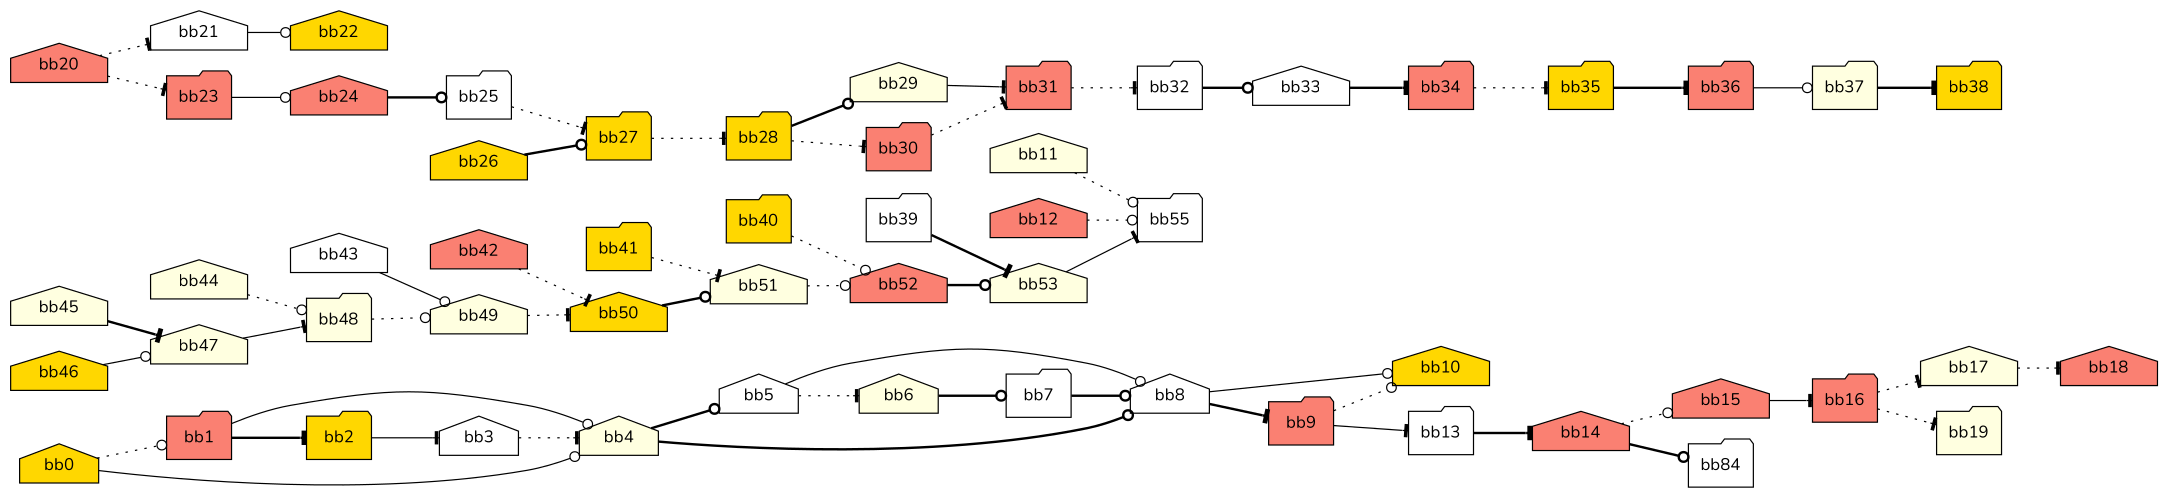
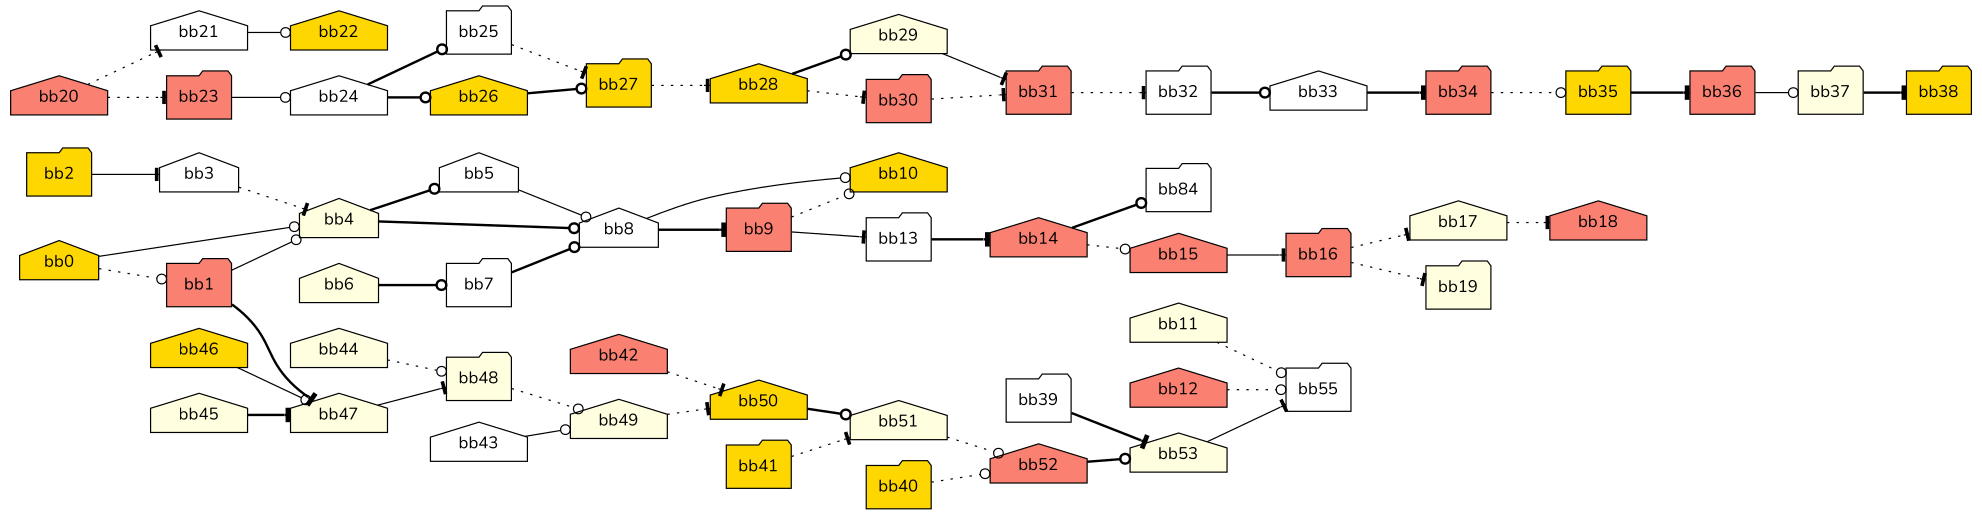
edge "bb34" -> "bb35": arrowhead tee -> odot
node "bb24": fillcolor salmon -> white
edge "bb24" -> "bb26": added
node "bb28": shape folder -> house
edge "bb5" -> "bb6": removed
edge "bb1" -> "bb2": now "bb1" -> "bb47"
